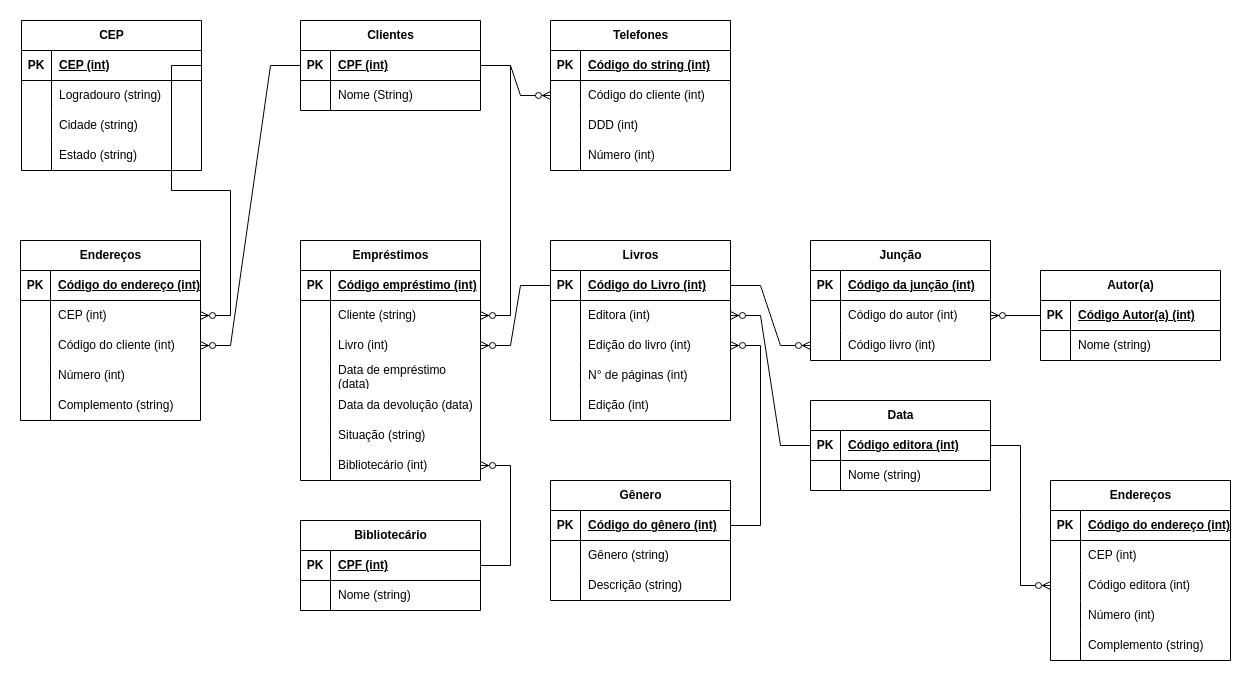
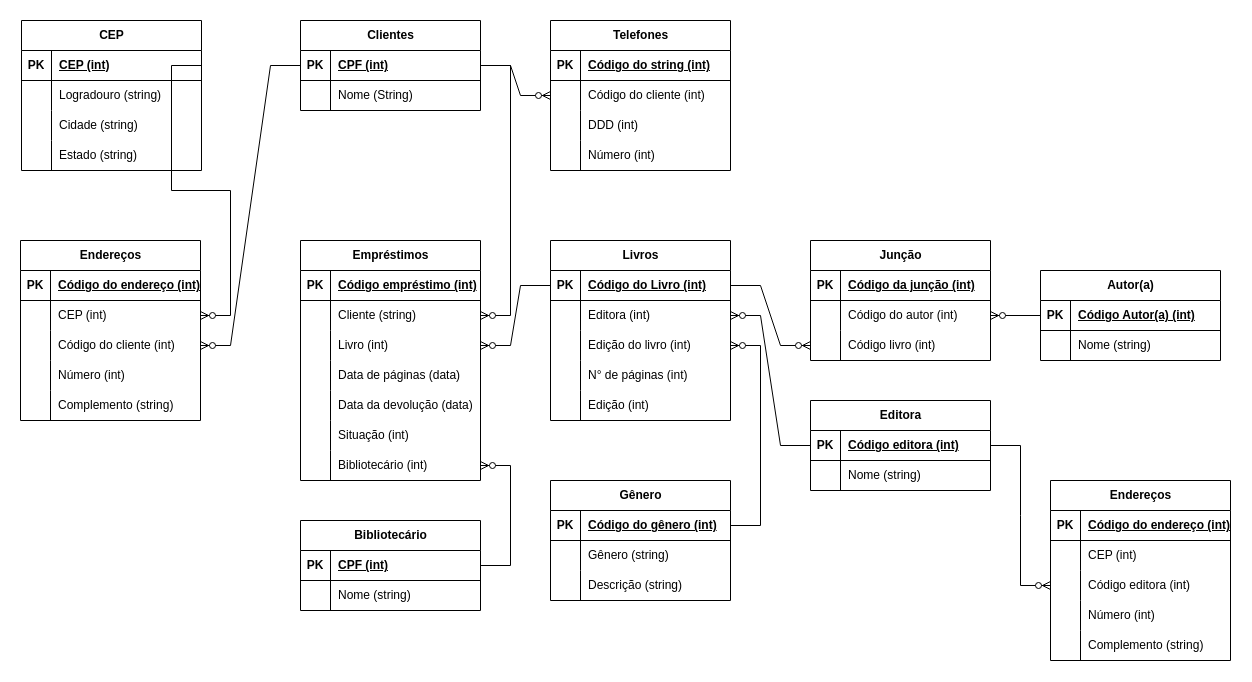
node "Data de empréstimo (data)": label "Data de empréstimo (data)" -> "Data de páginas (data)"
node "Data": label "Data" -> "Editora"
node "Situação (string)": label "Situação (string)" -> "Situação (int)"
